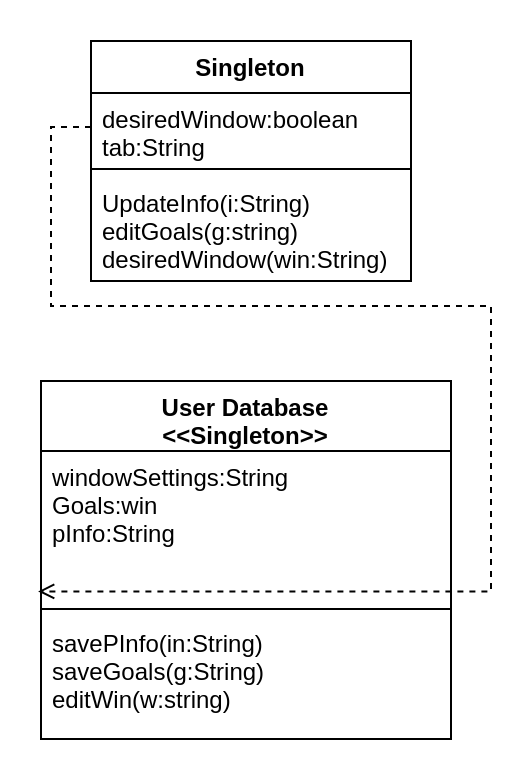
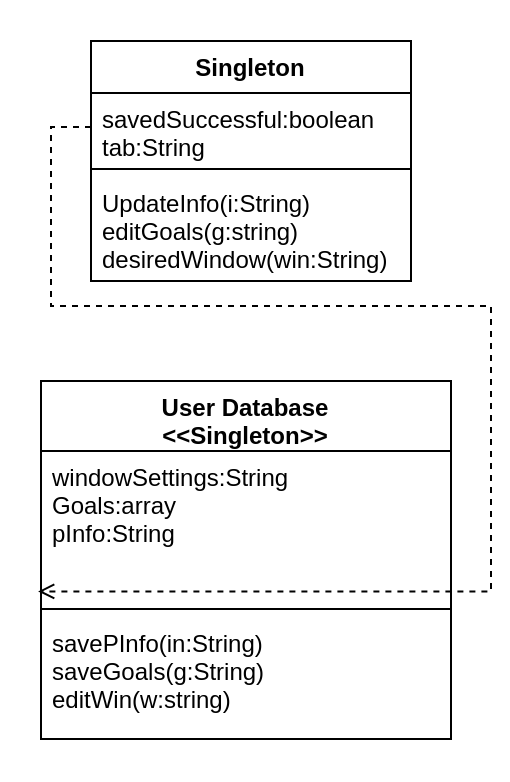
node "desiredWindow:boolean tab:String": label "desiredWindow:boolean tab:String" -> "savedSuccessful:boolean tab:String"
node "windowSettings:String Goals:win pInfo:String": label "windowSettings:String Goals:win pInfo:String" -> "windowSettings:String Goals:array pInfo:String"
